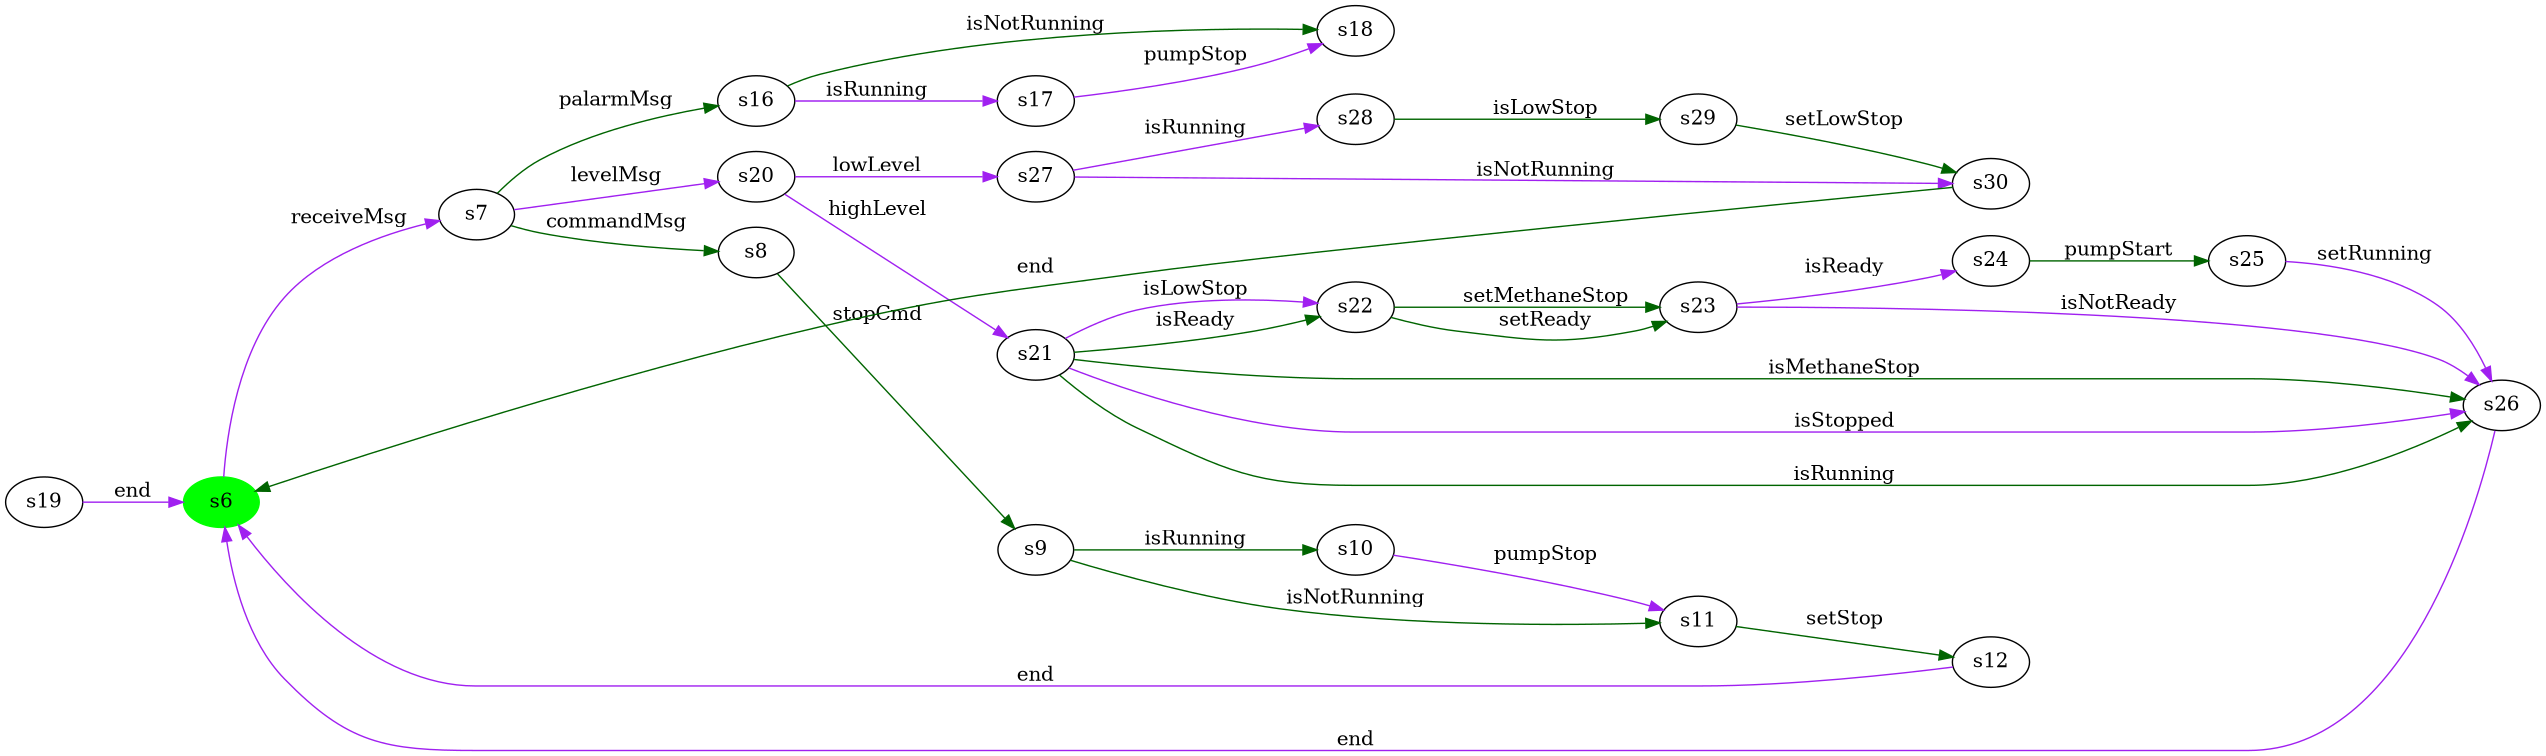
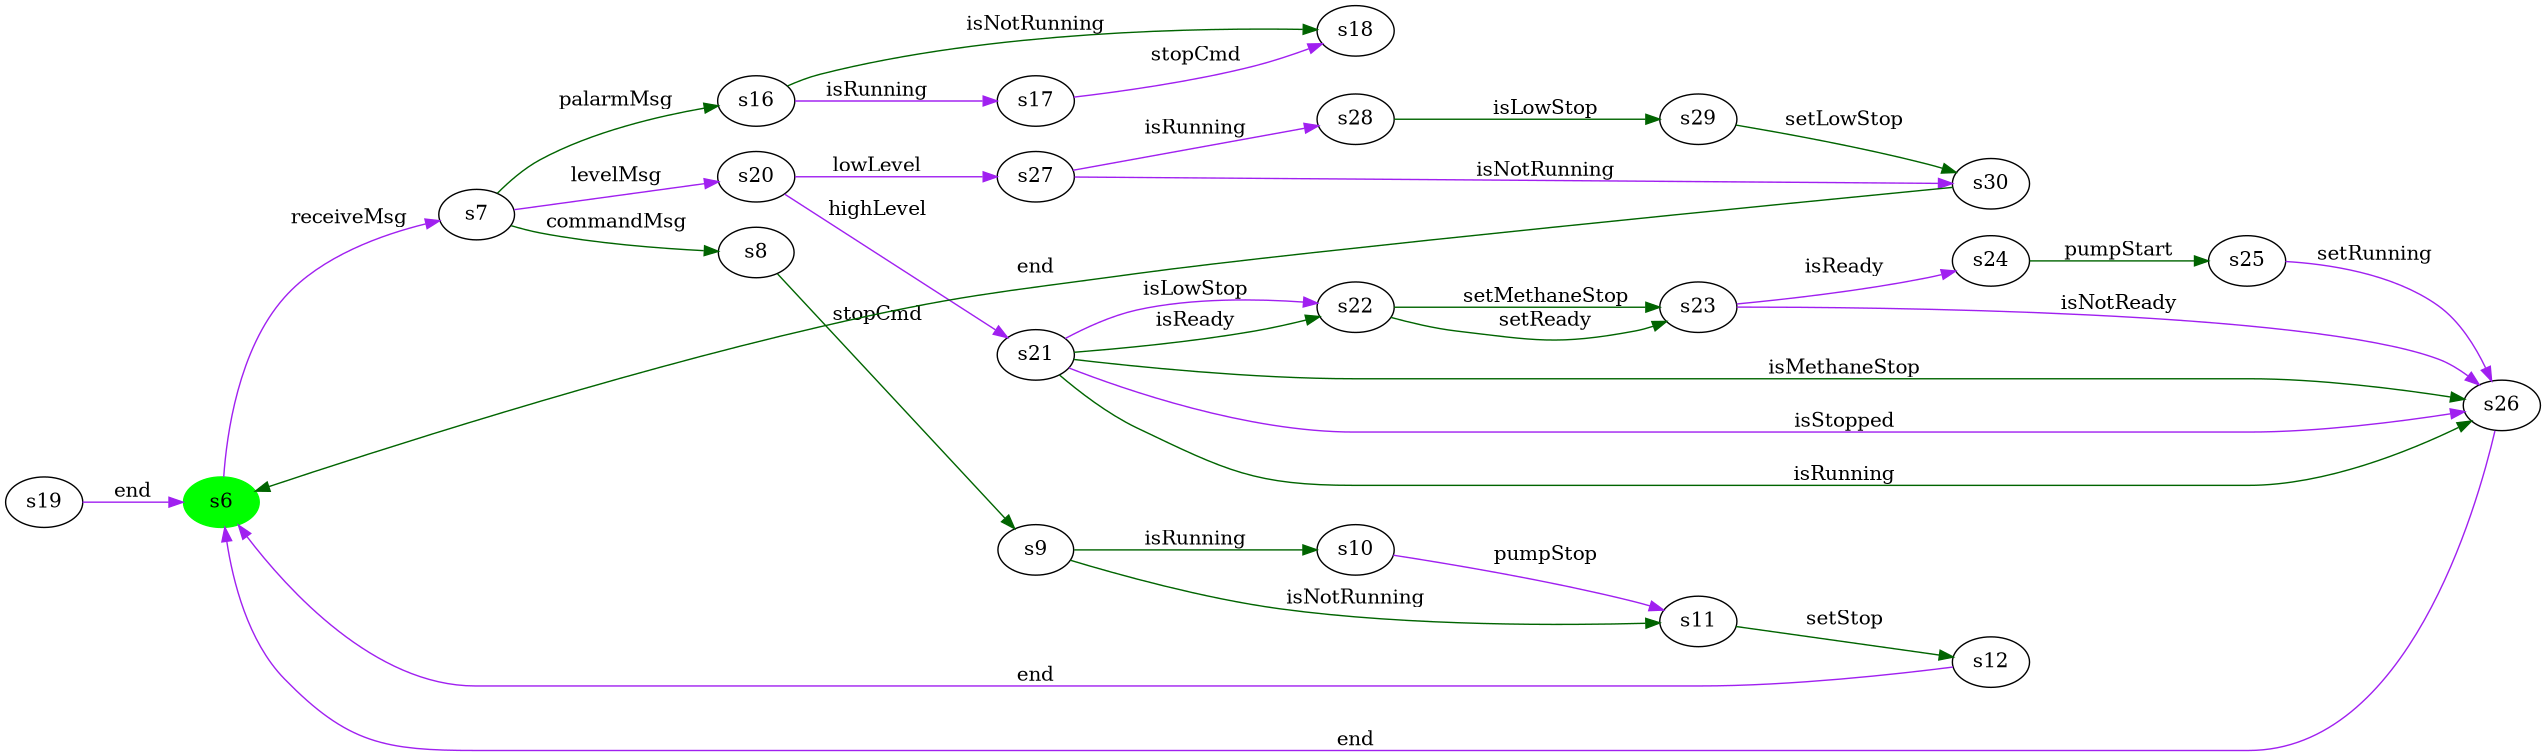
edge "s17" -> "s18": label " pumpStop " -> " stopCmd "
